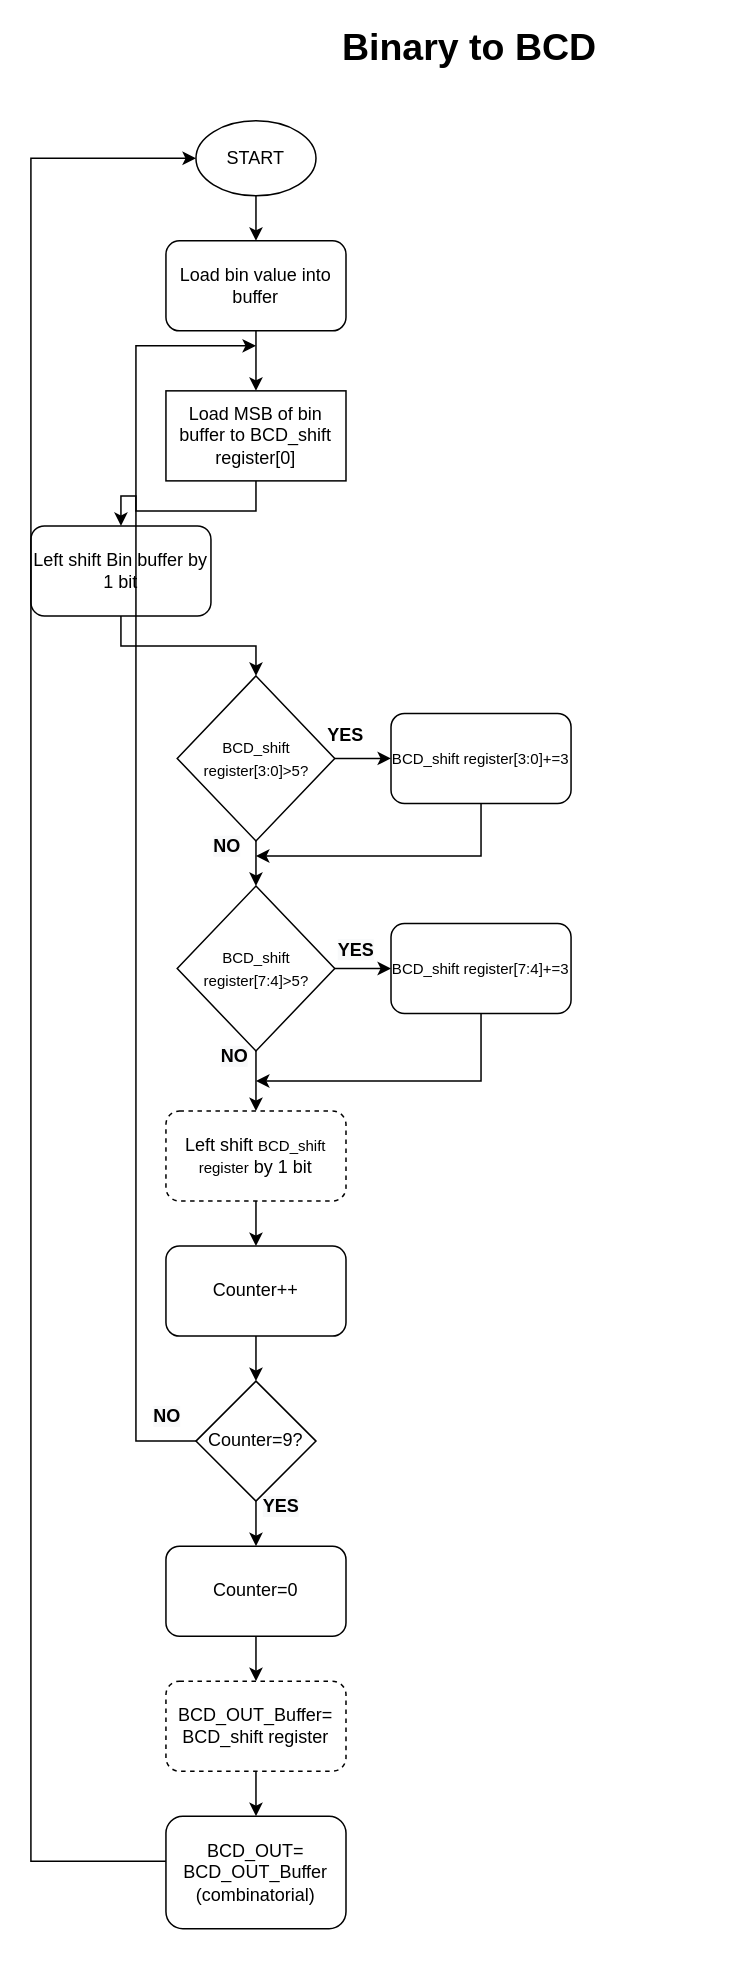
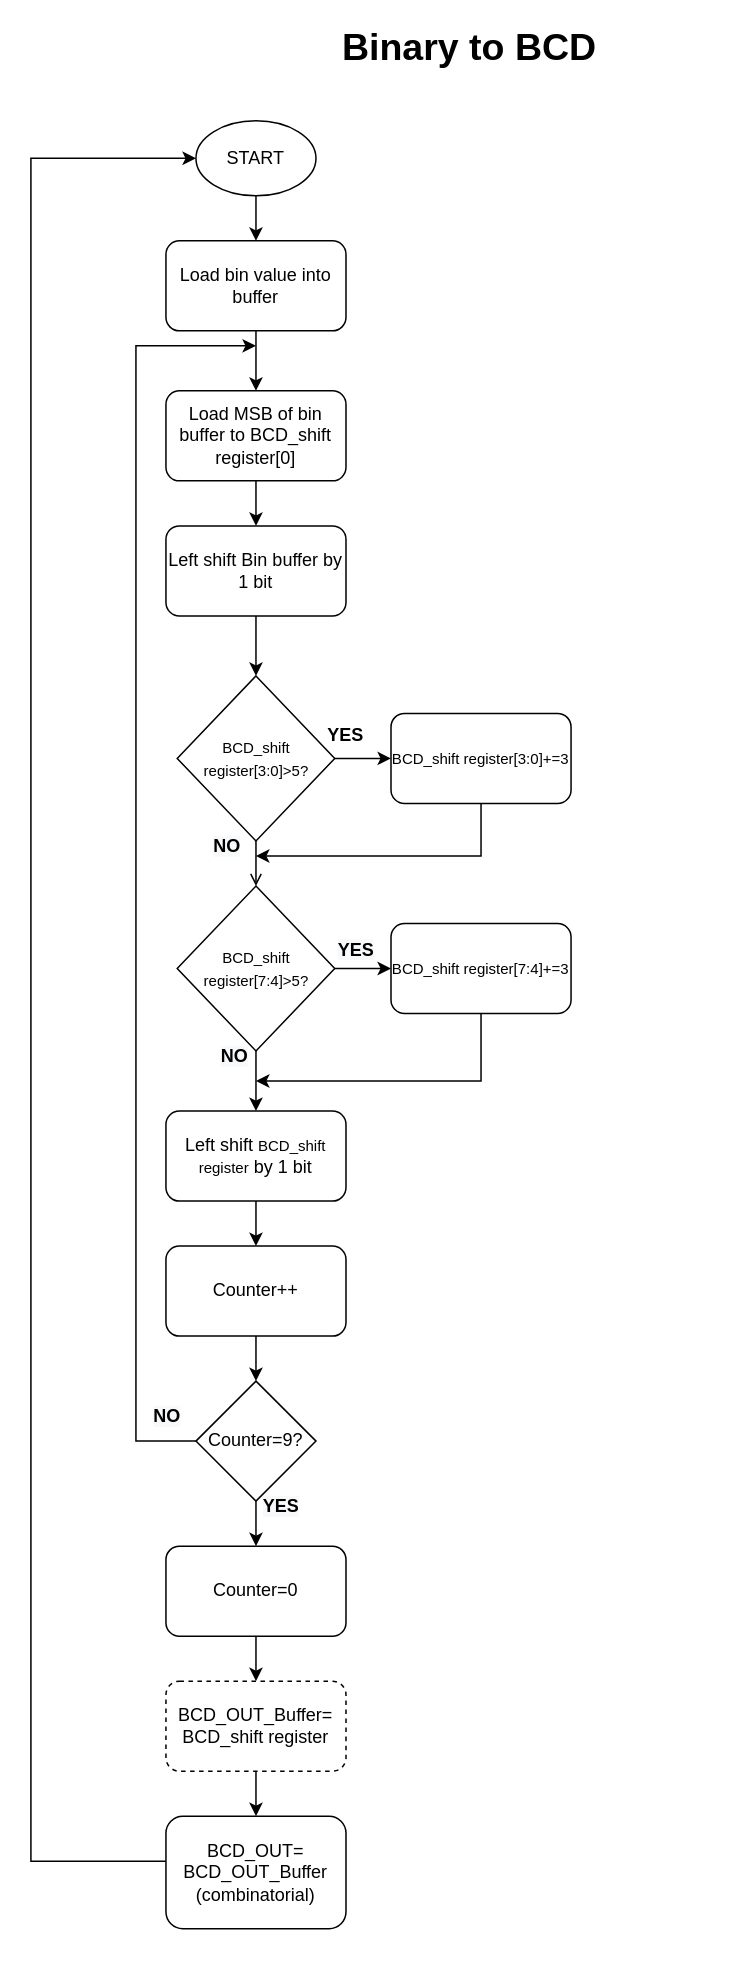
node "Load MSB of bin buffer to BCD_shift register[0]": shape rectangle -> rounded rectangle
node "Left shift Bin buffer by 1 bit": moved (121, 571) -> (256, 571)
edge "BCD_shift register[3:0]>5?" -> "BCD_shift register[7:4]>5?": arrowhead classic -> open
node "Left shift BCD_shift register by 1 bit": style dashed -> solid
